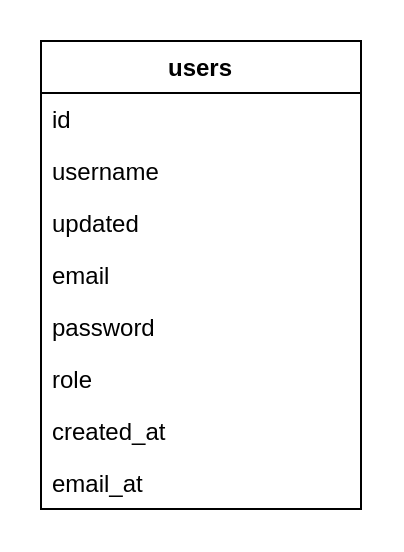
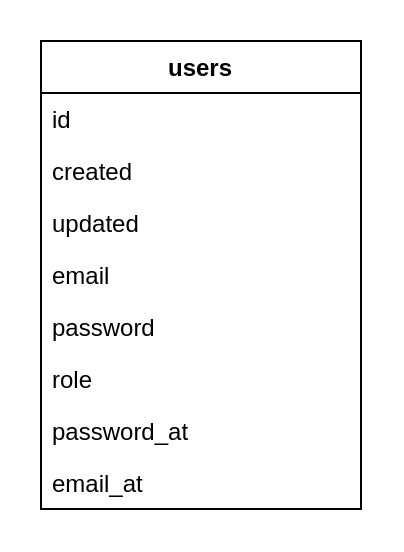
node "username": label "username" -> "created"
node "created_at": label "created_at" -> "password_at"
